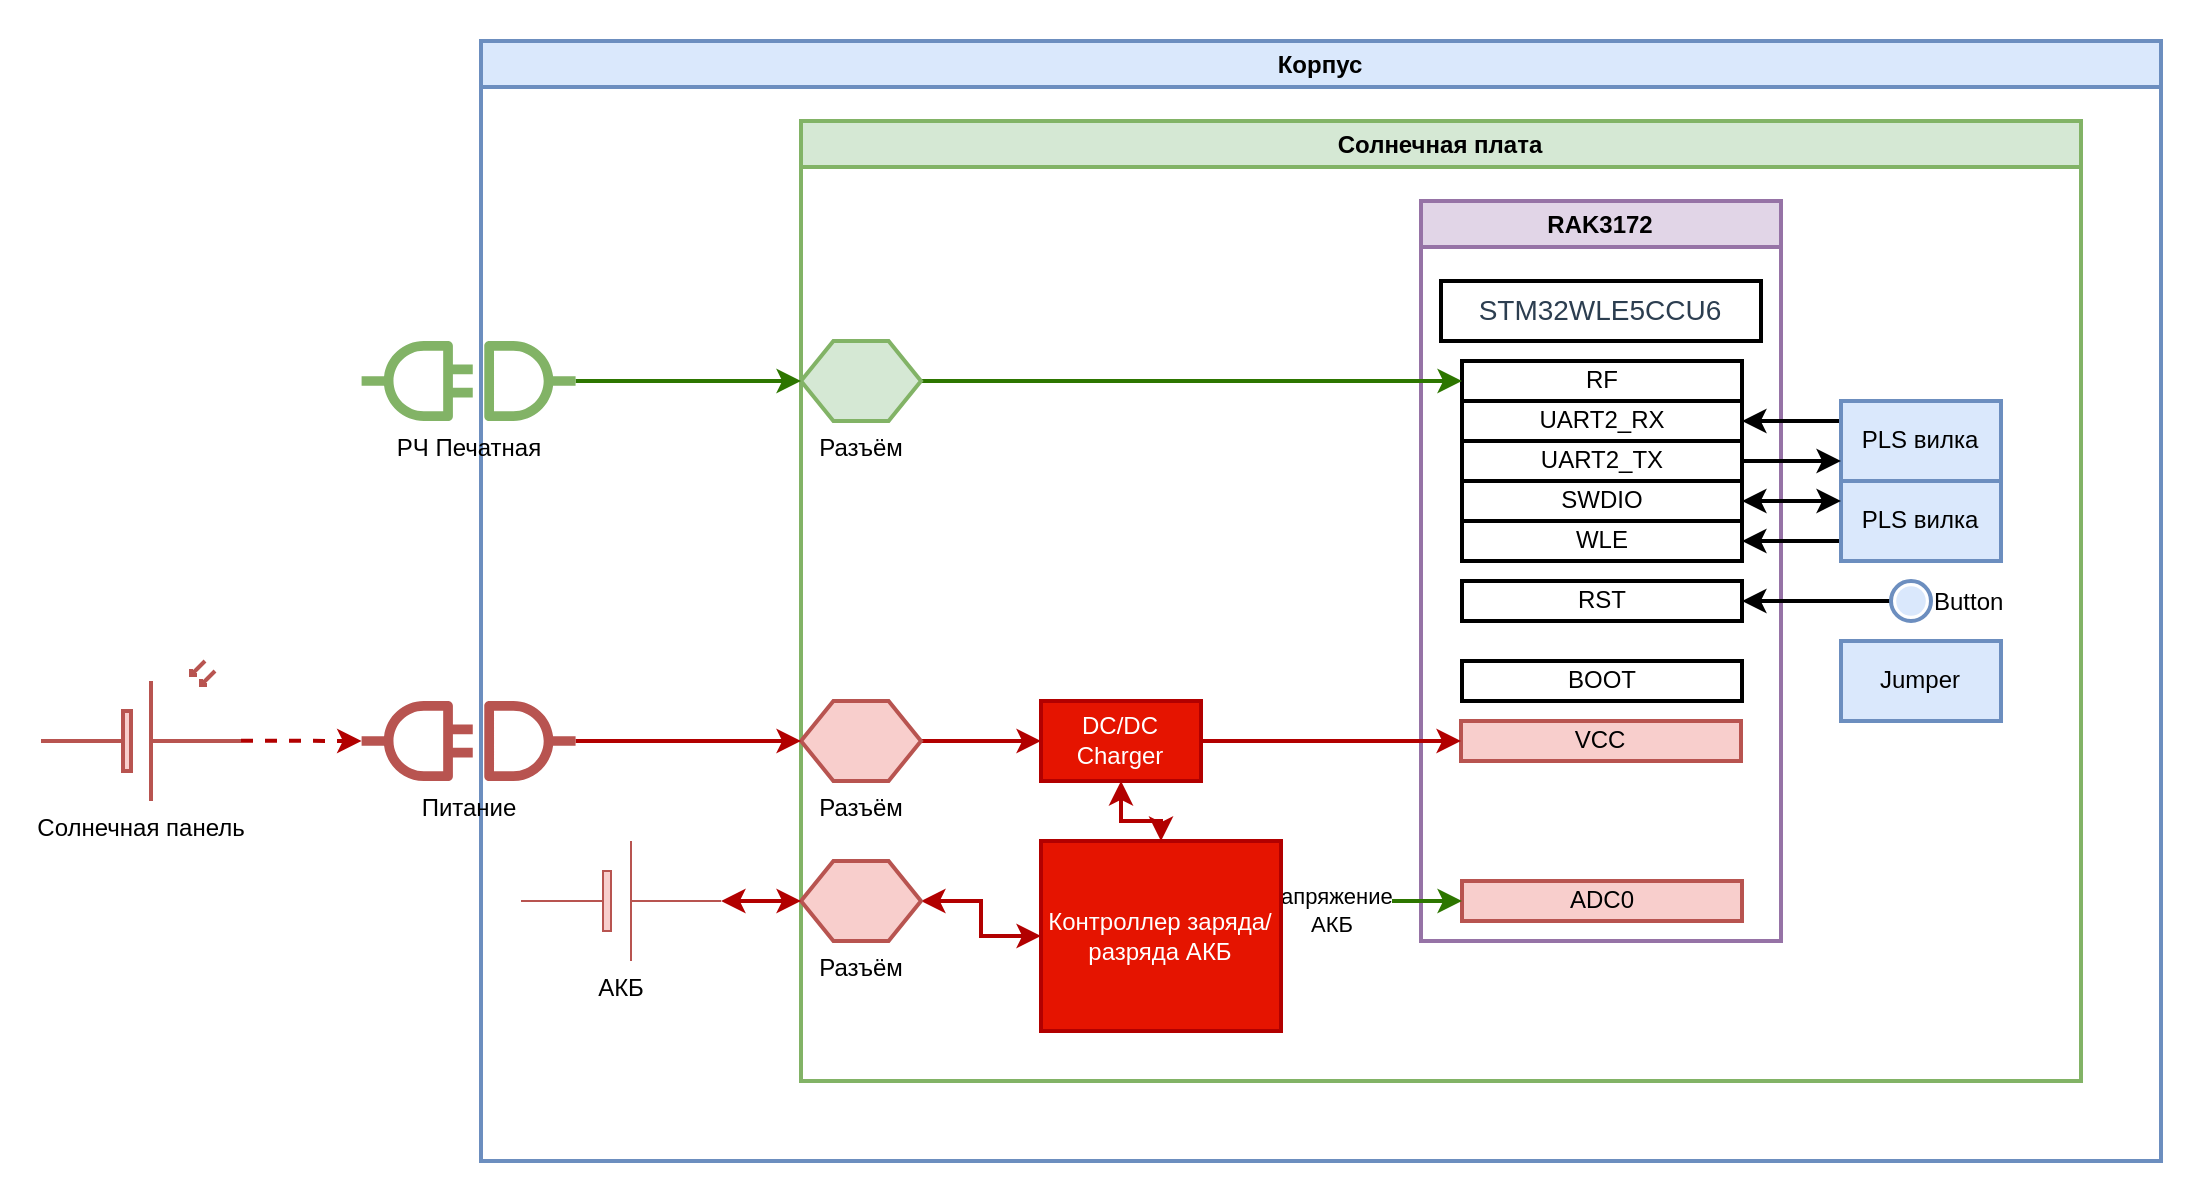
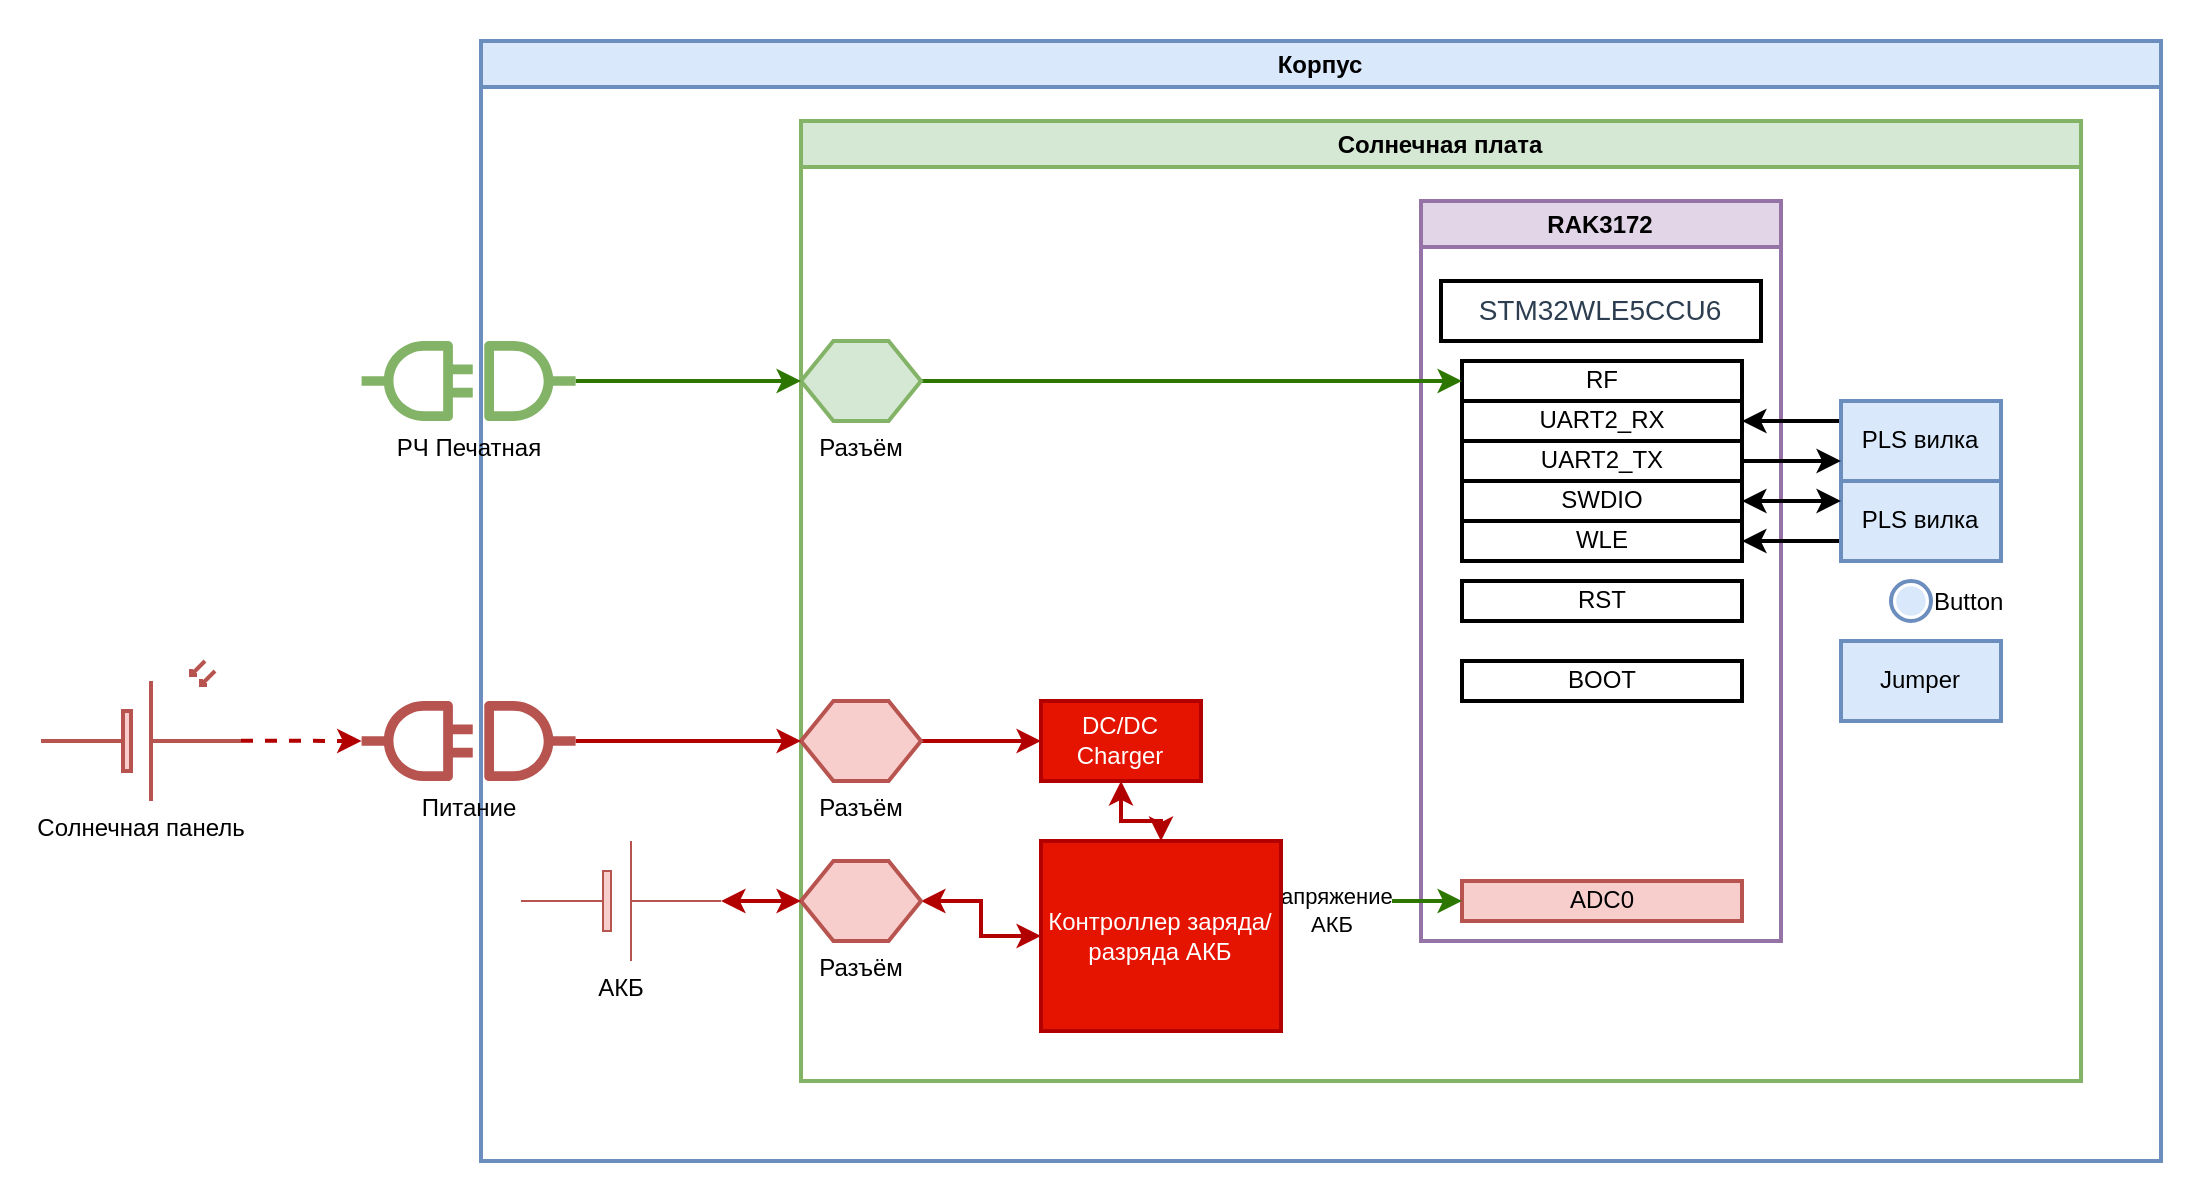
edge "Button" -> "RST": removed
edge "DC/DC Charger" -> "VCC": removed
node "VCC": removed
